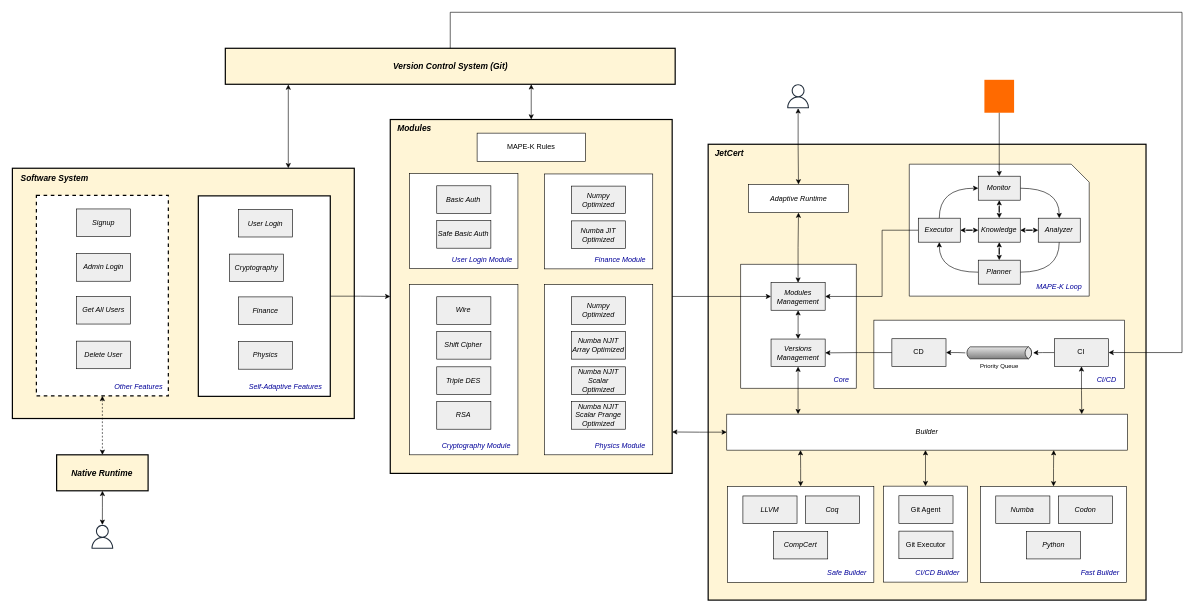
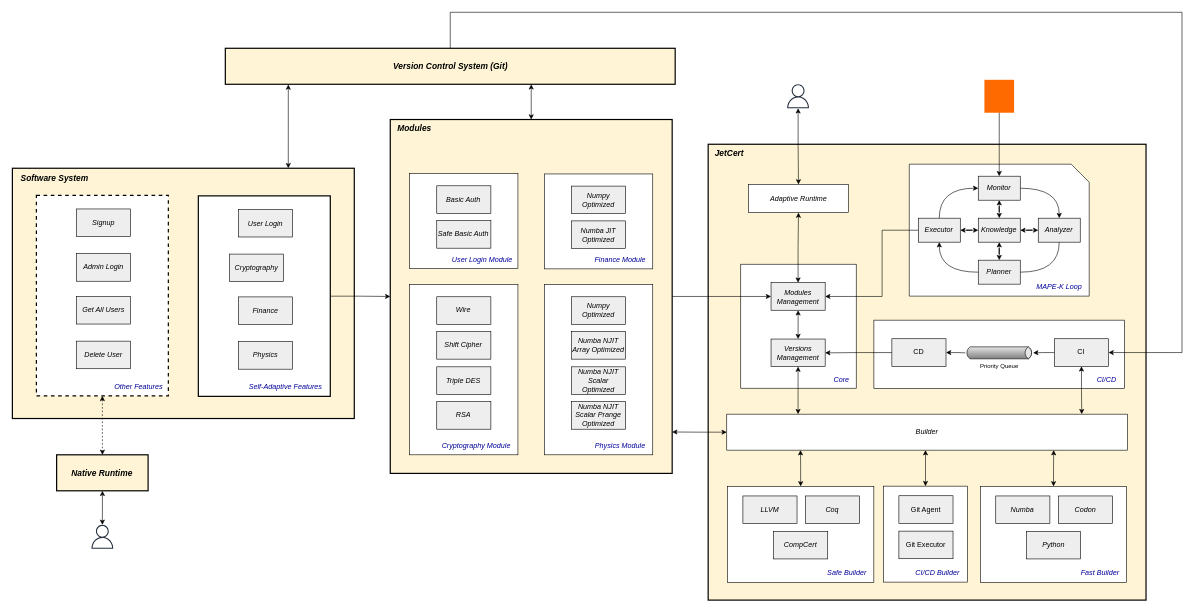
node "MAPE-K Rules": removed
